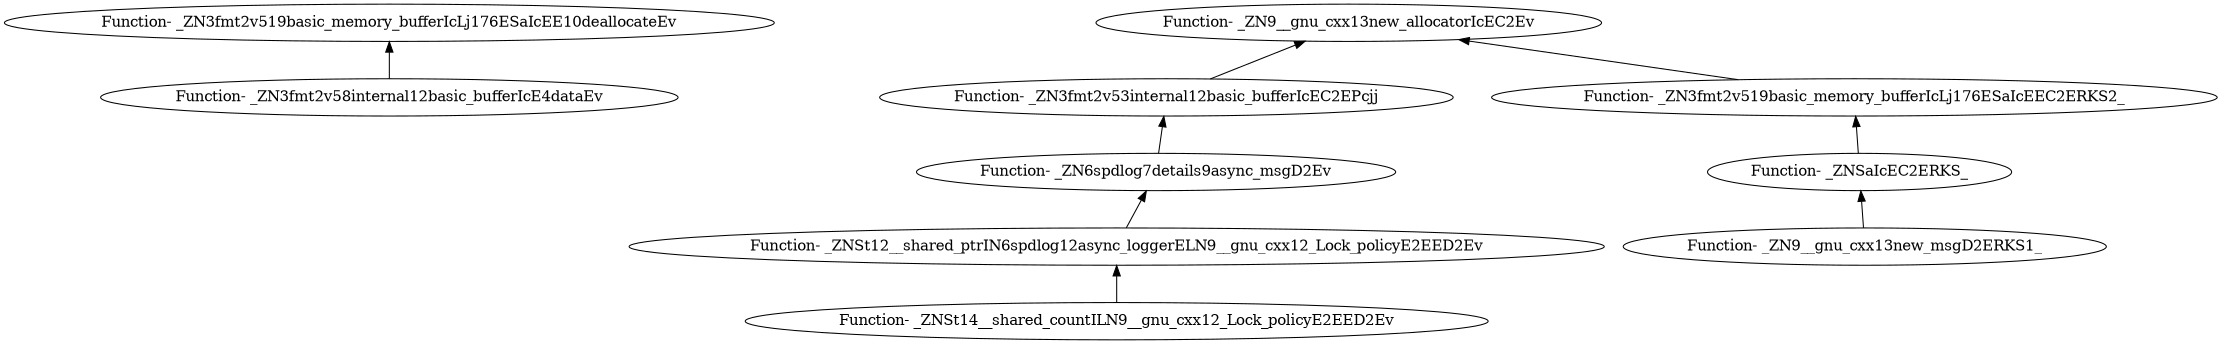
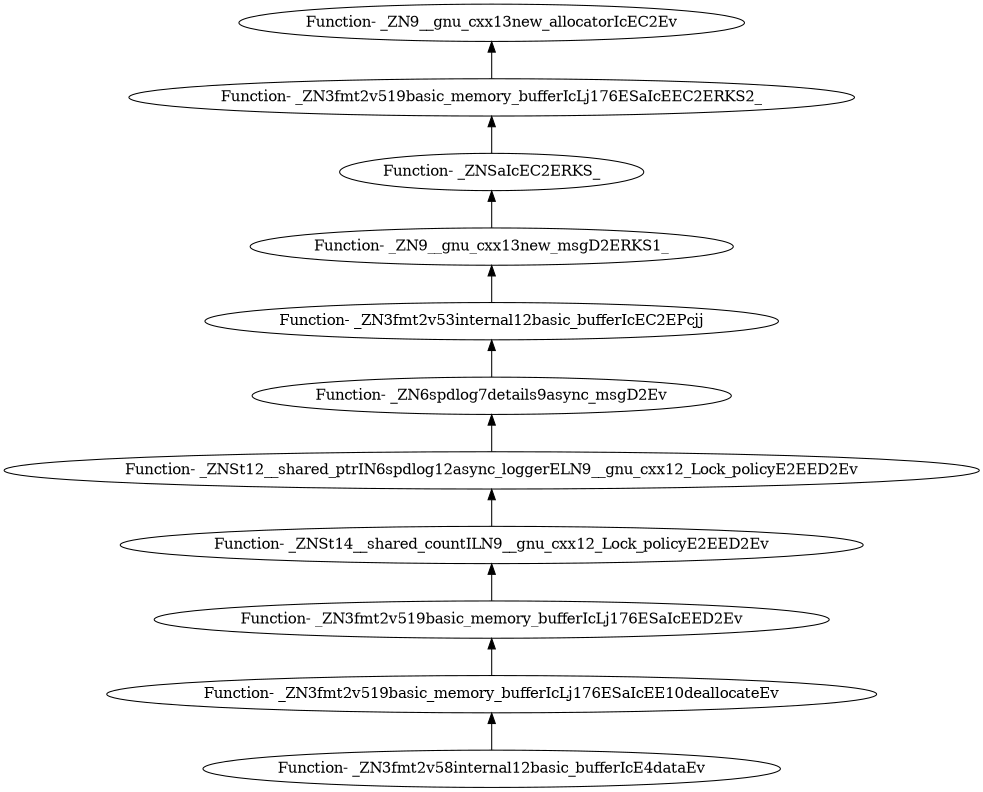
edge "Function- _ZN3fmt2v53internal12basic_bufferIcEC2EPcjj" -> "Function- _ZN9__gnu_cxx13new_allocatorIcEC2Ev": now "Function- _ZN3fmt2v53internal12basic_bufferIcEC2EPcjj" -> "Function- _ZN9__gnu_cxx13new_msgD2ERKS1_"
node "Function- _ZN3fmt2v519basic_memory_bufferIcLj176ESaIcEED2Ev": added
